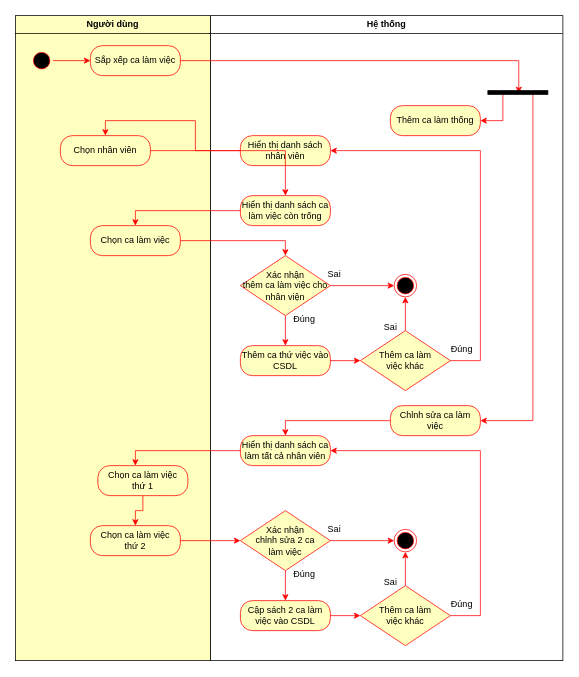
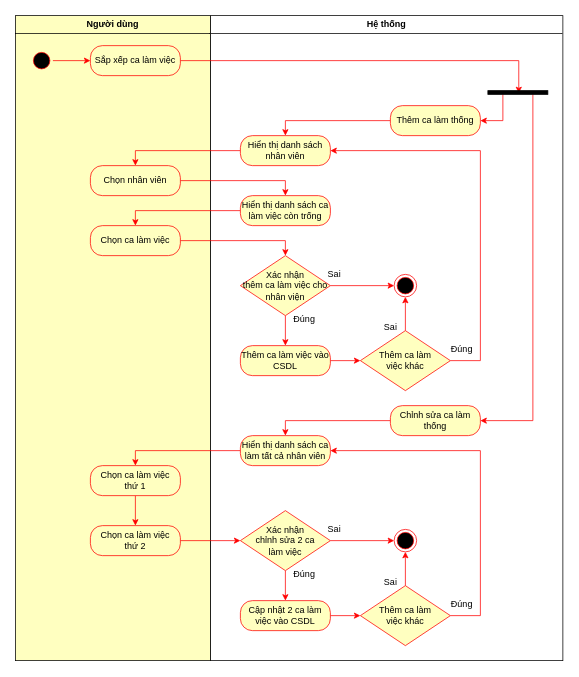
edge "Thêm ca làm thống" -> "Hiển thị danh sách nhân viên": added
node "Chọn nhân viên": moved (105, 150) -> (135, 180)
node "Thêm ca thứ việc vào CSDL": label "Thêm ca thứ việc vào CSDL" -> "Thêm ca làm việc vào CSDL"
node "Chỉnh sửa ca làm việc": label "Chỉnh sửa ca làm việc" -> "Chỉnh sửa ca làm thống"
node "Chọn ca làm việc thứ 1": moved (143, 480) -> (135, 480)
node "Cập sách 2 ca làm việc vào CSDL": label "Cập sách 2 ca làm việc vào CSDL" -> "Cập nhật 2 ca làm việc vào CSDL"
